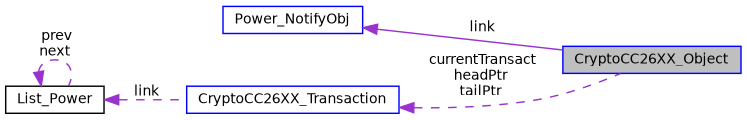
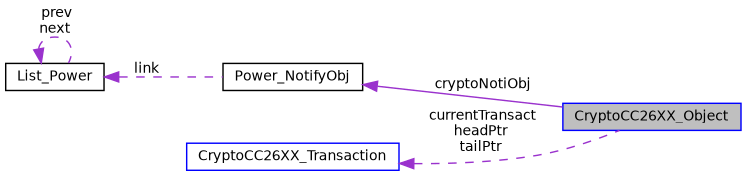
node "Power_NotifyObj": color blue -> black
edge "CryptoCC26XX_Object" -> "Power_NotifyObj": label " link" -> " cryptoNotiObj"
edge "CryptoCC26XX_Transaction" -> "List_Power": now "Power_NotifyObj" -> "List_Power"
